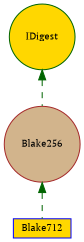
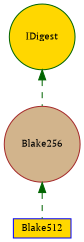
node "Blake712": label "Blake712" -> "Blake512"
